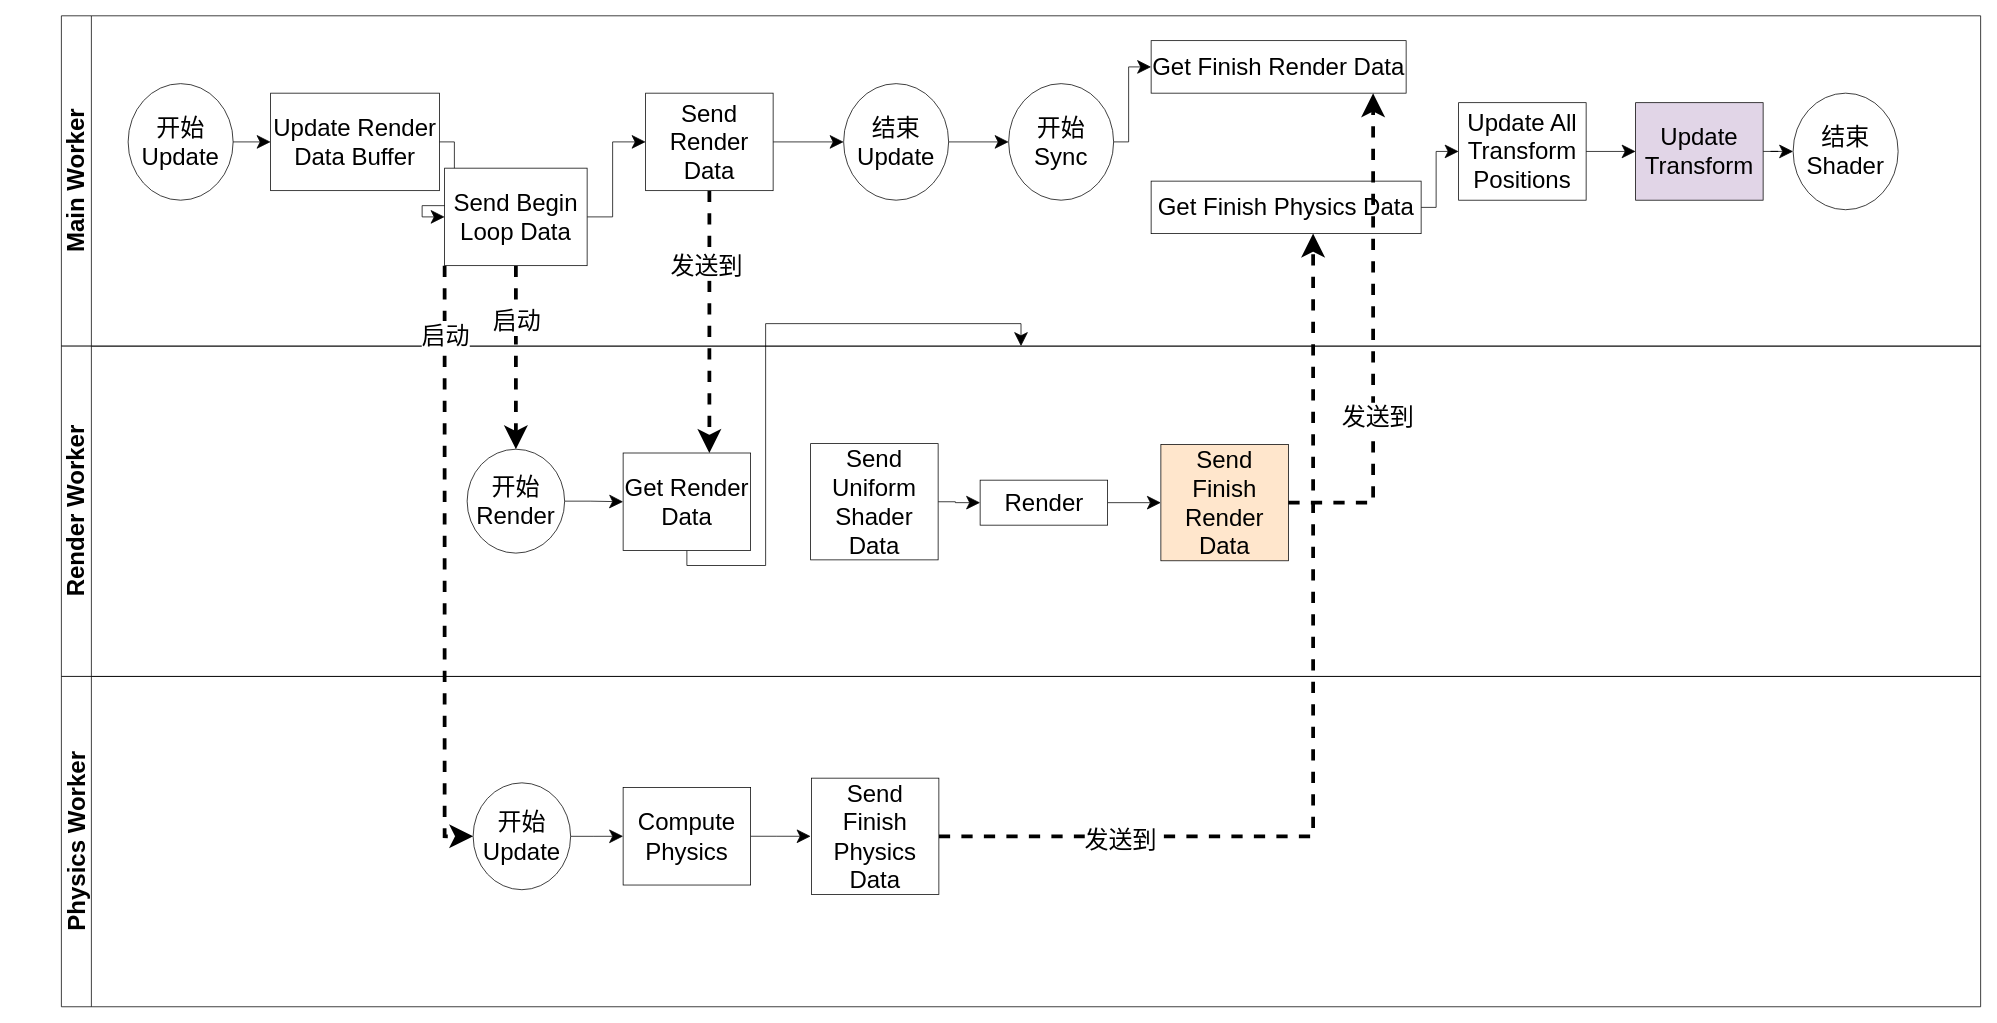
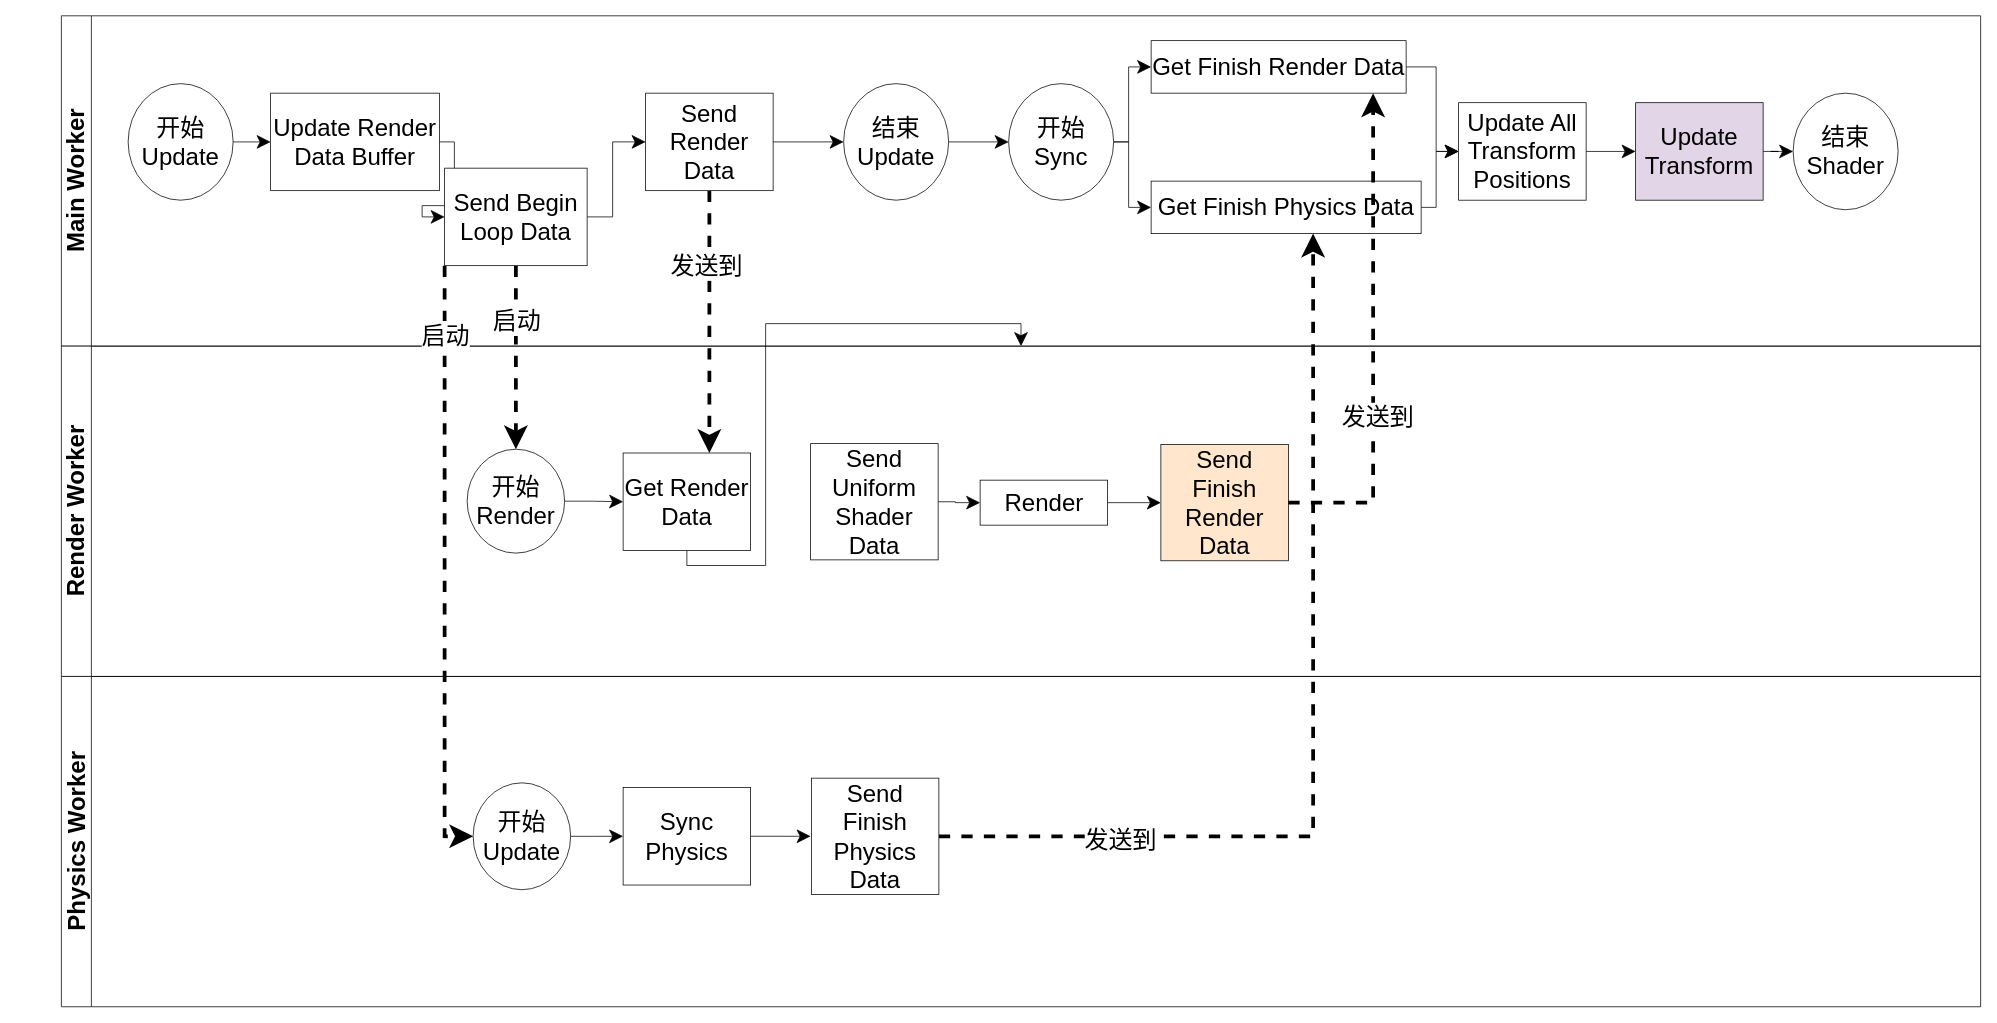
edge "Get Finish Render Data" -> "Update All Transform Positions": added
edge "开始 Sync" -> "Get Finish Physics Data": added
node "Compute Physics": label "Compute Physics" -> "Sync Physics"
